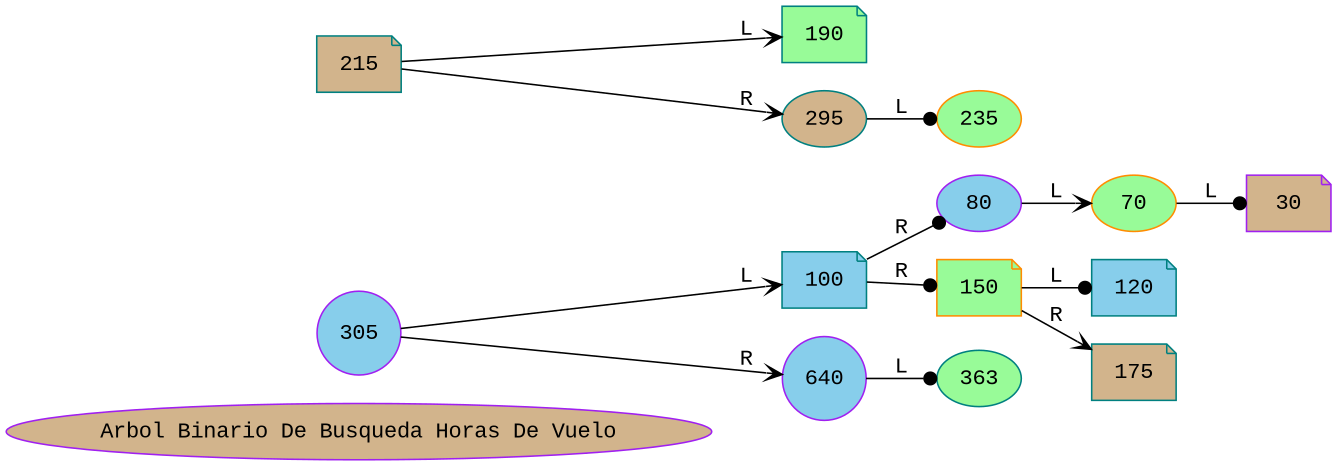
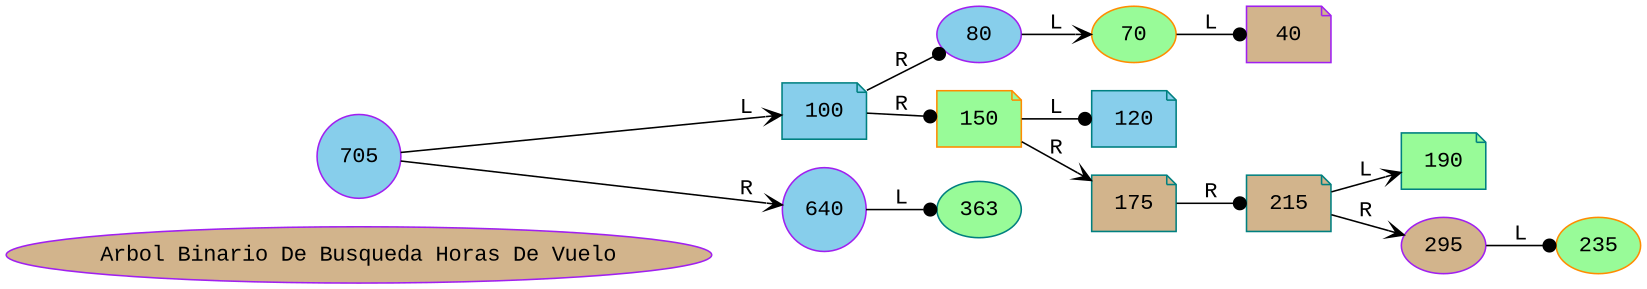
node "295": color teal -> purple
edge "175" -> "215": added, label "R"
node "30": label "30" -> "40"
node "305": label "305" -> "705"
